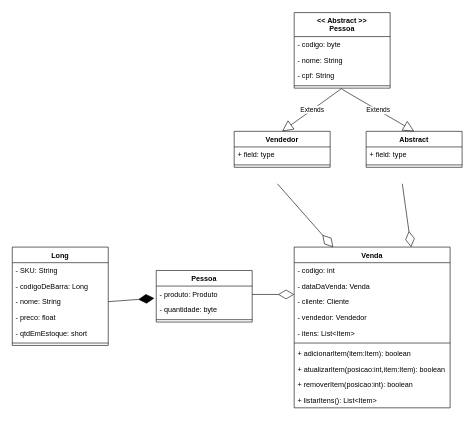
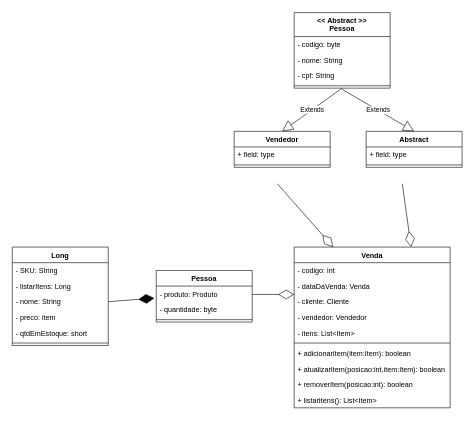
node "- codigoDeBarra: Long": label "- codigoDeBarra: Long" -> "- listarItens: Long"
node "- preco: float": label "- preco: float" -> "- preco: item"
